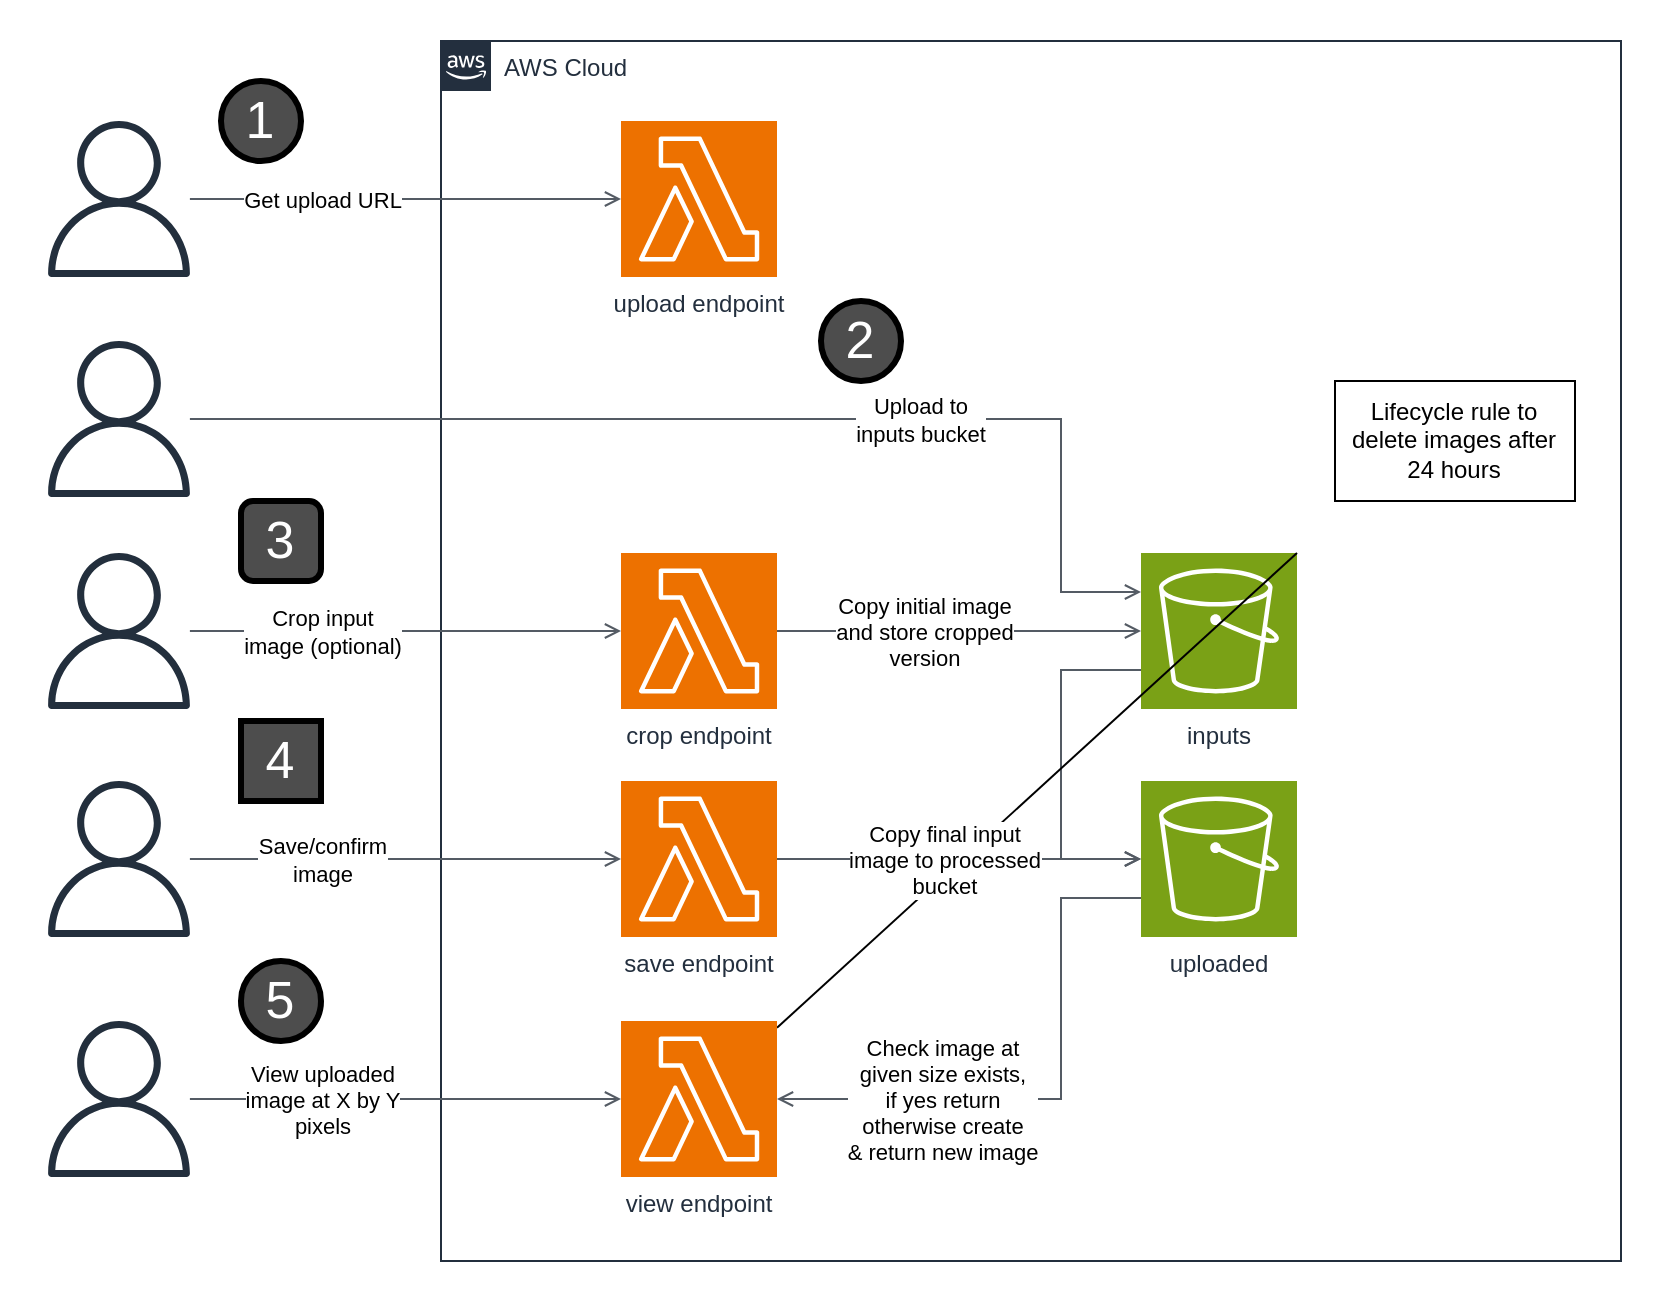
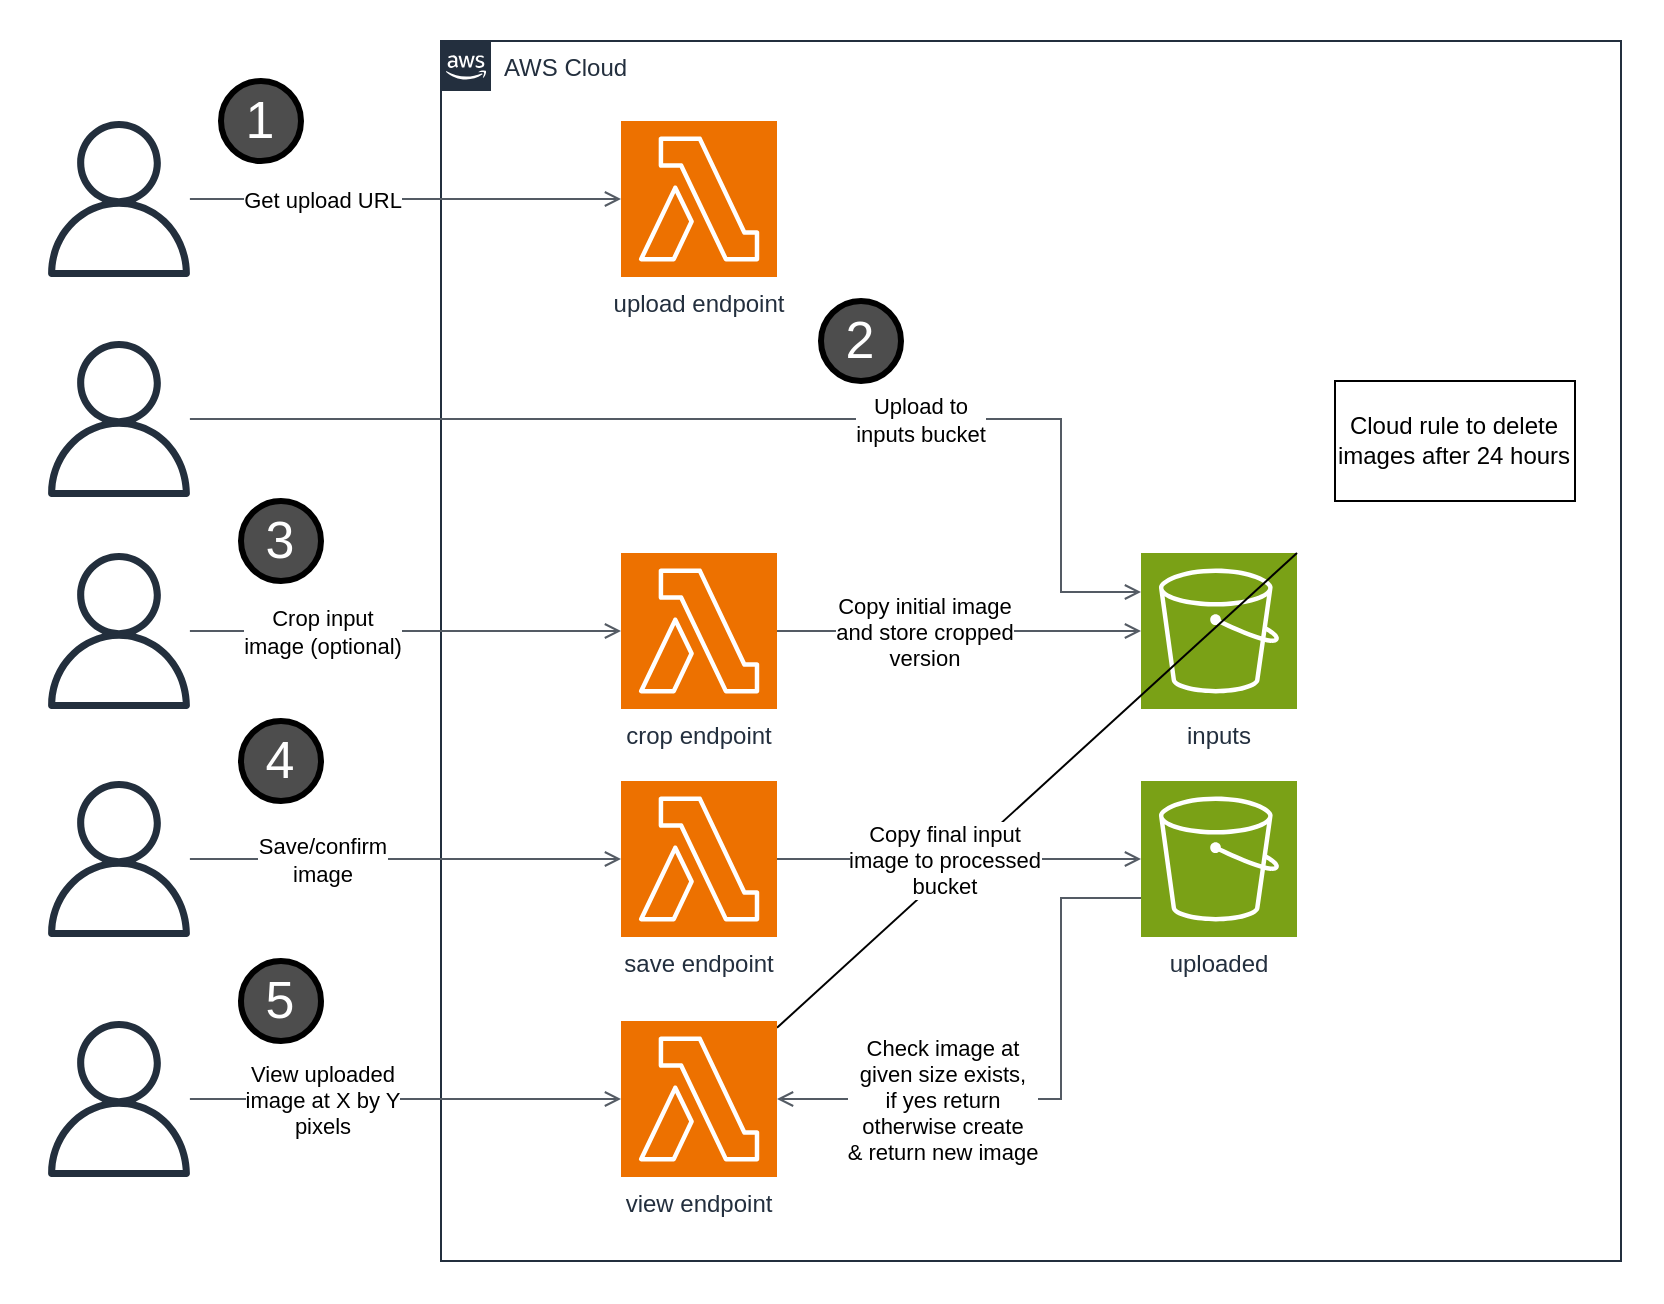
node "Lifecycle rule to delete images after 24 hours": label "Lifecycle rule to delete images after 24 hours" -> "Cloud rule to delete images after 24 hours"
node "3": shape rounded rectangle -> ellipse
edge "inputs" -> "uploaded": removed
node "4": shape rectangle -> ellipse
